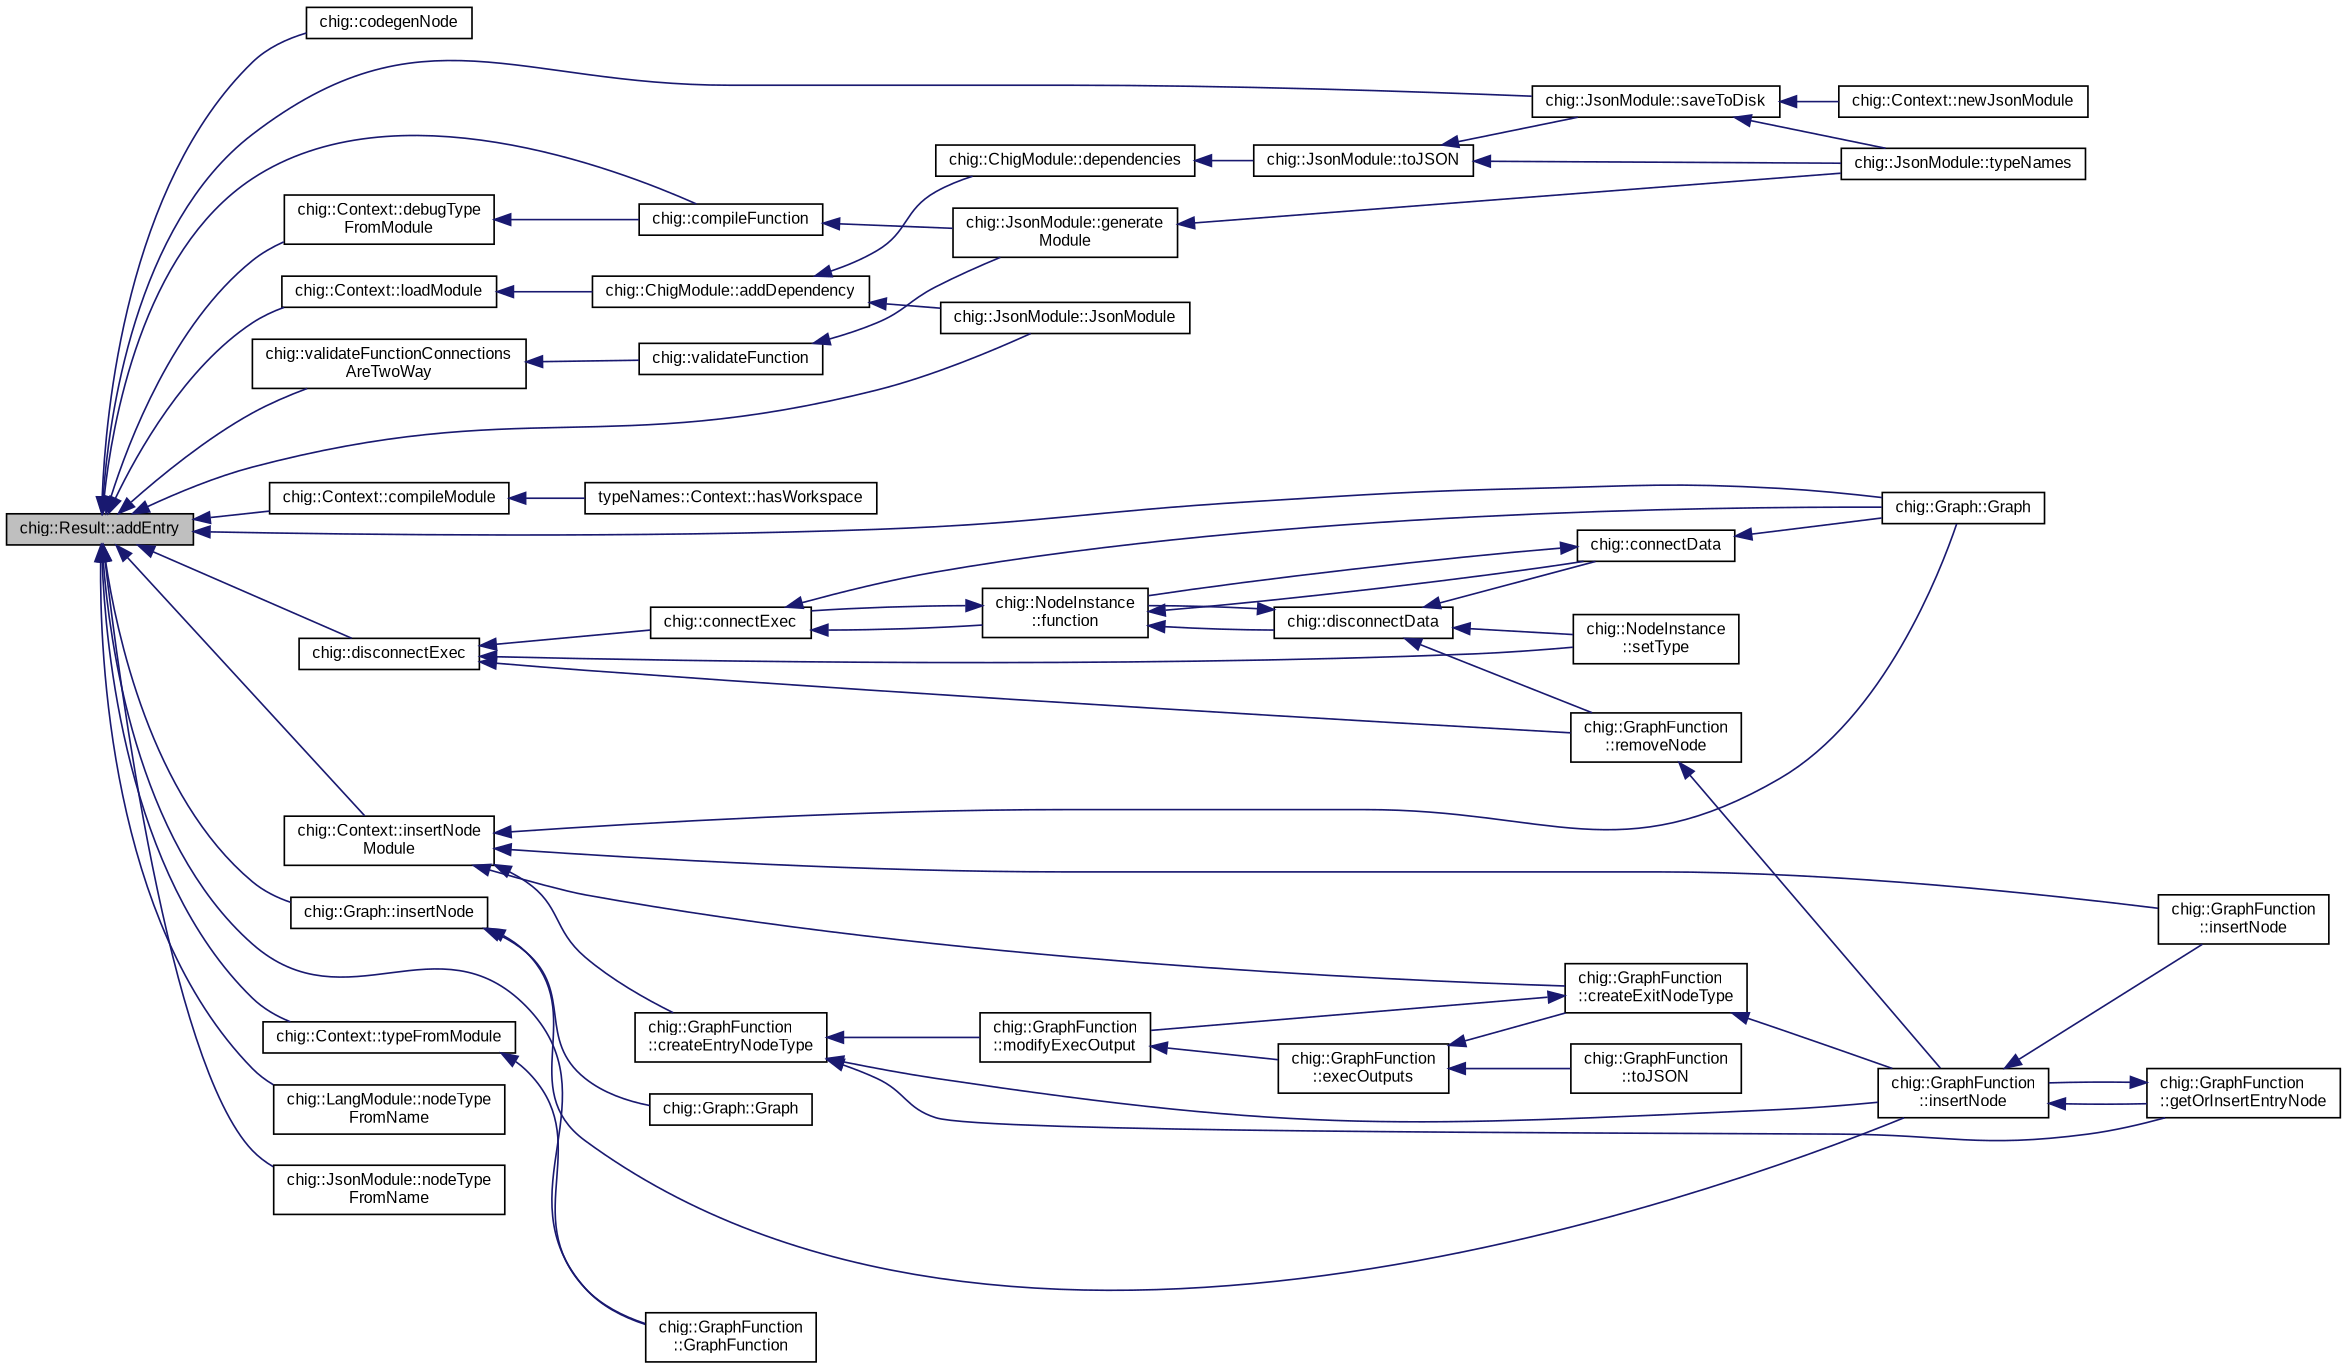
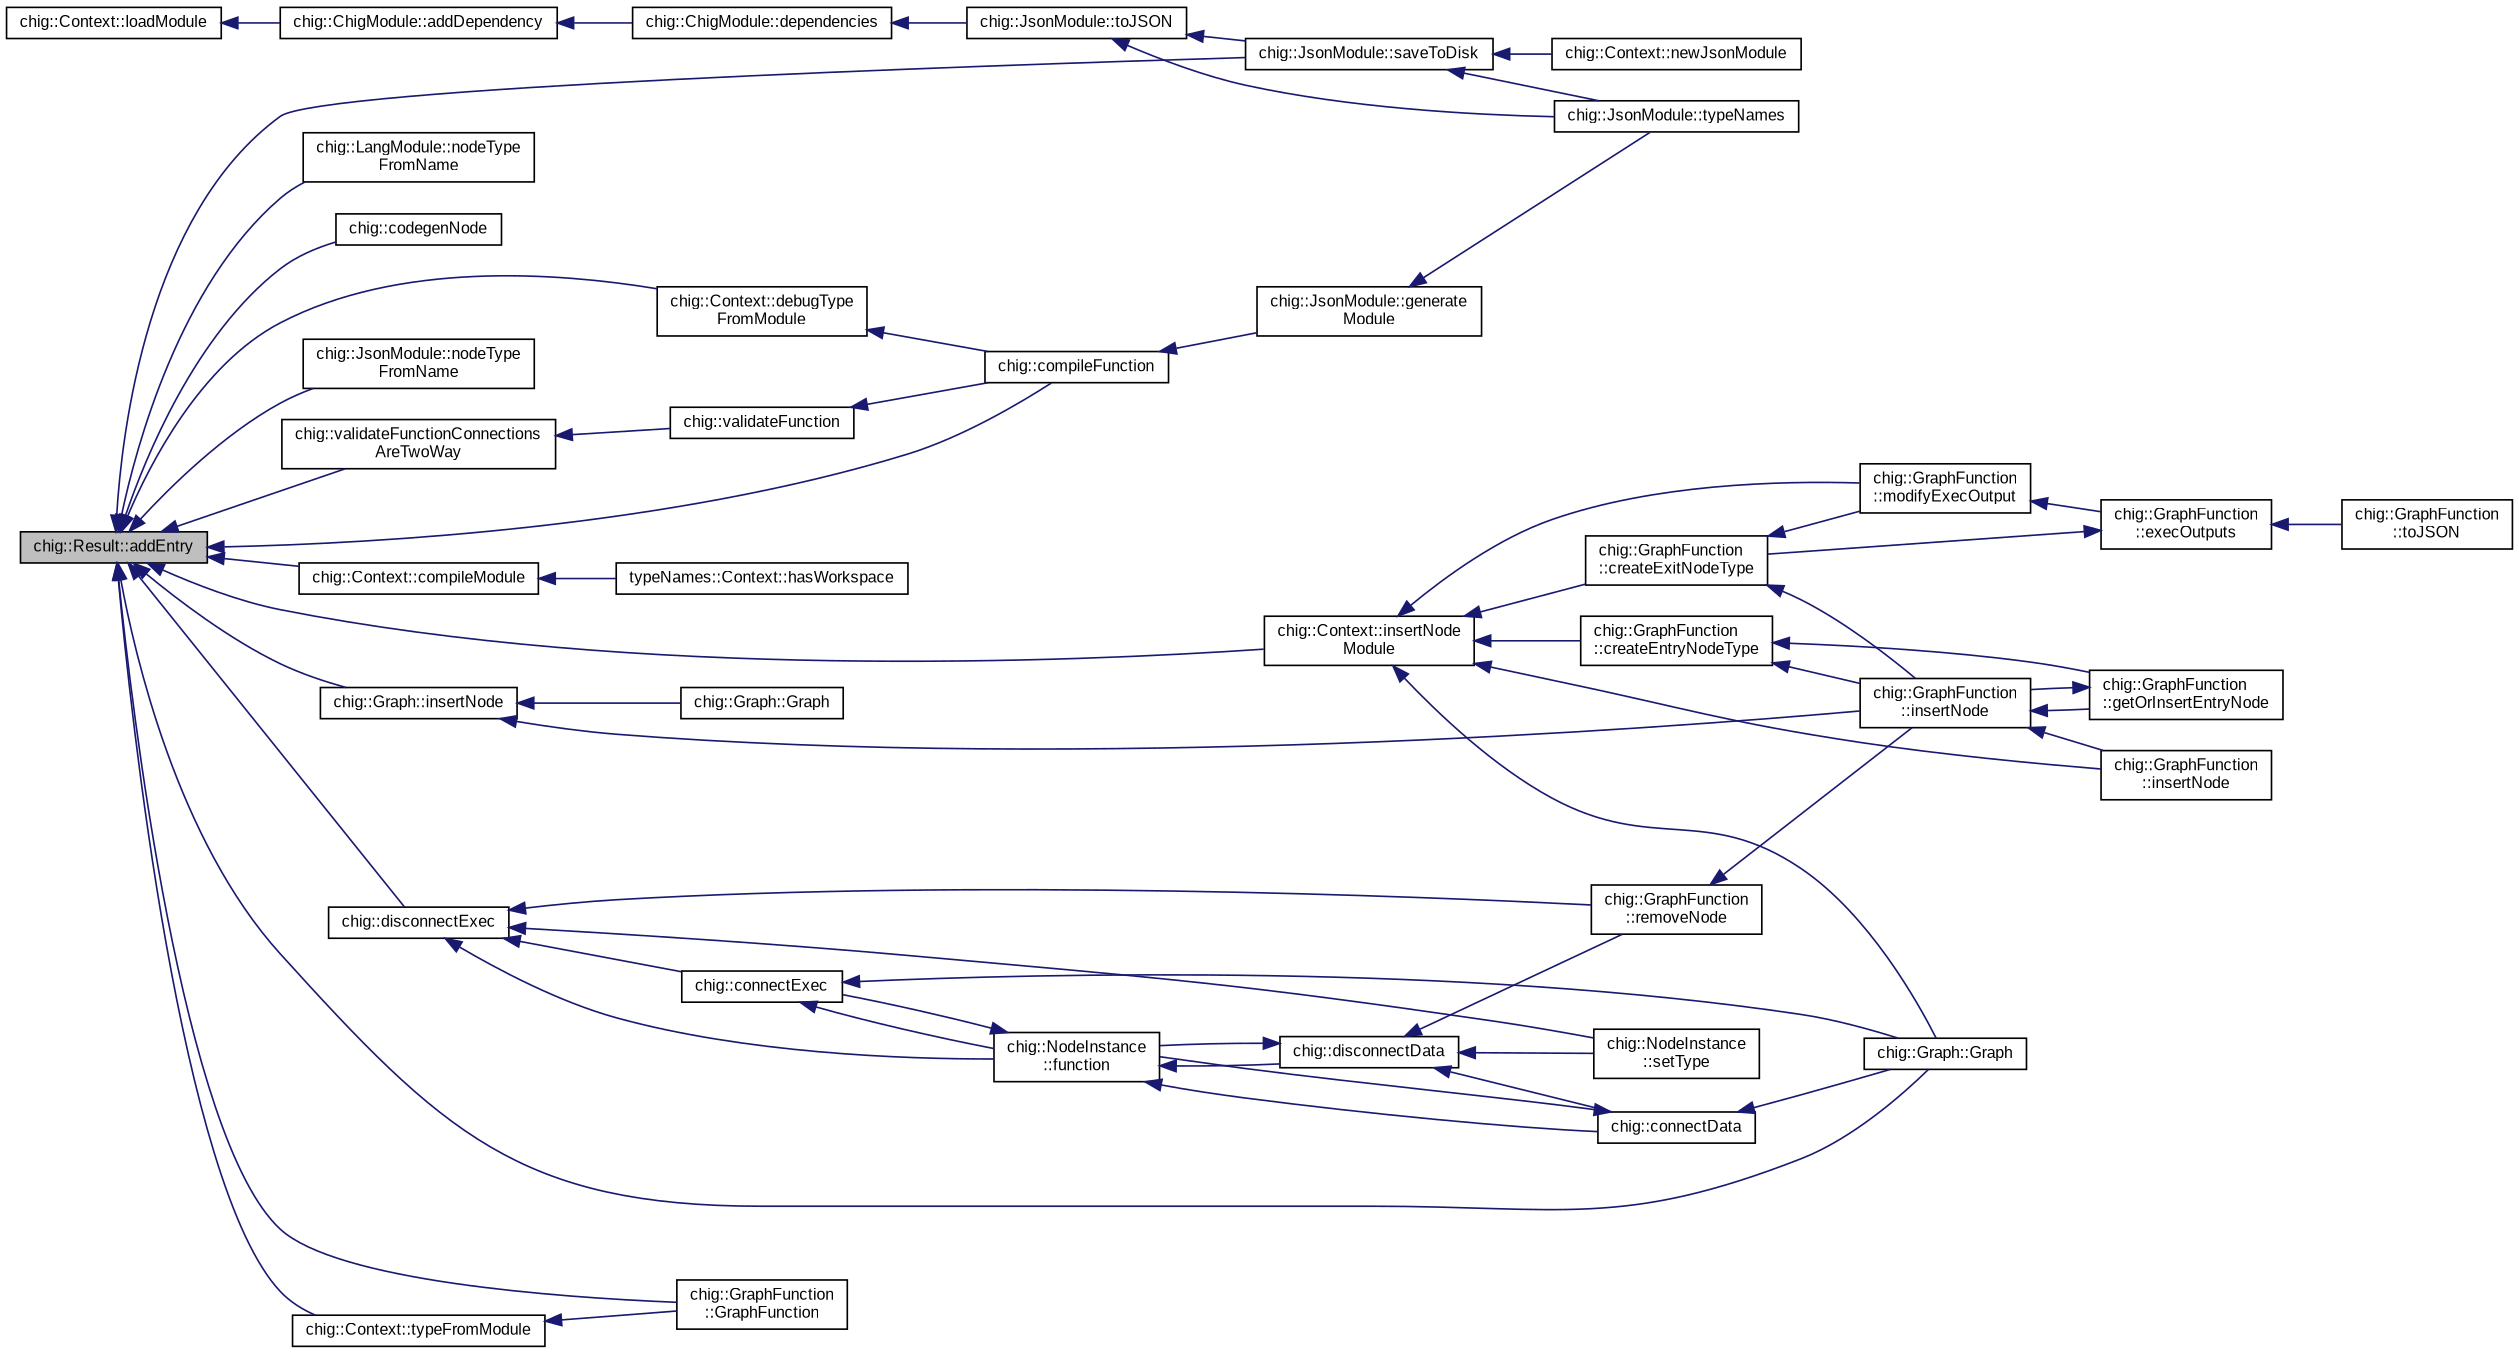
edge "chig::JsonModule::generate Module" -> "chig::validateFunction": now "chig::compileFunction" -> "chig::validateFunction"
node "chig::JsonModule::JsonModule": removed
edge "chig::Context::loadModule" -> "chig::Result::addEntry": removed
edge "chig::GraphFunction ::modifyExecOutput" -> "chig::GraphFunction ::createEntryNodeType": now "chig::GraphFunction ::modifyExecOutput" -> "chig::Context::insertNode Module"
edge "chig::NodeInstance ::function" -> "chig::disconnectExec": added
